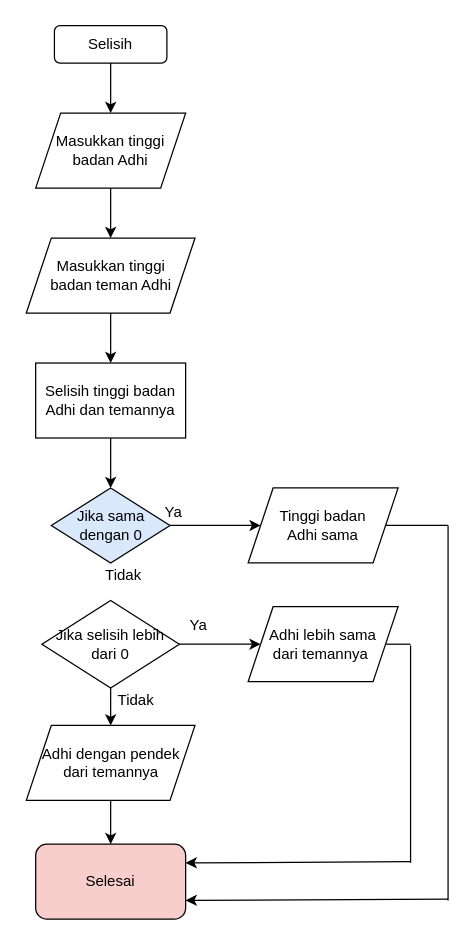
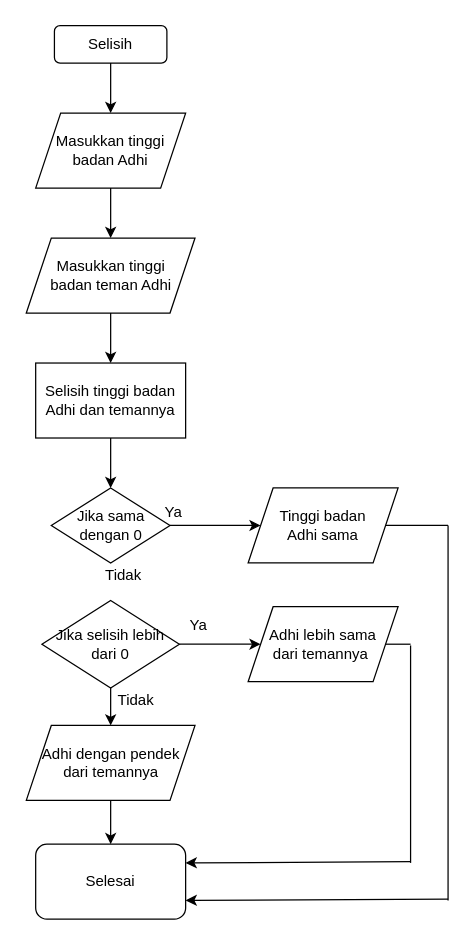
node "Jika sama dengan 0": fillcolor #dae8fc -> #ffffff
node "Selesai": fillcolor #f8cecc -> #ffffff
